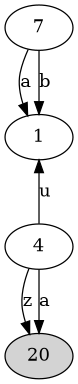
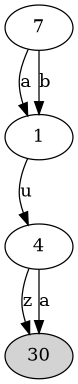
edge "4" -> "1": reversed
node "20": label "20" -> "30"
